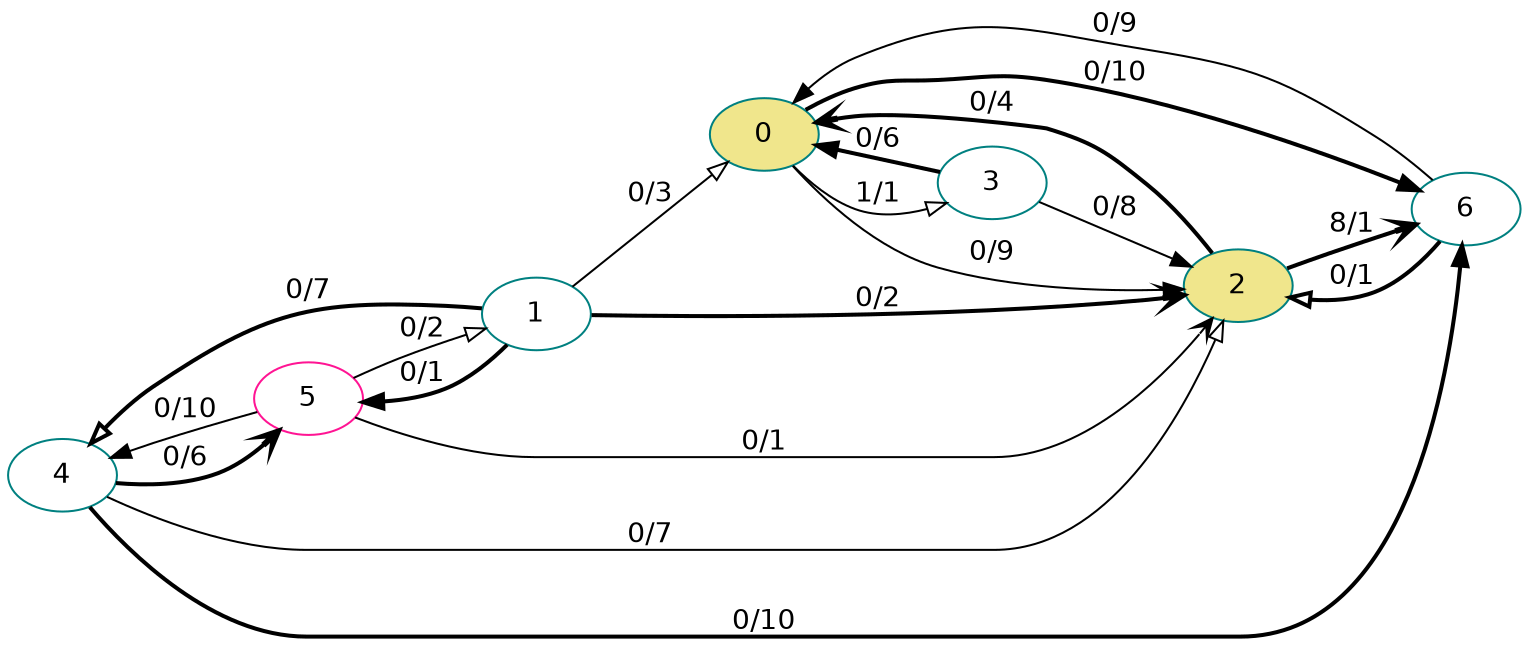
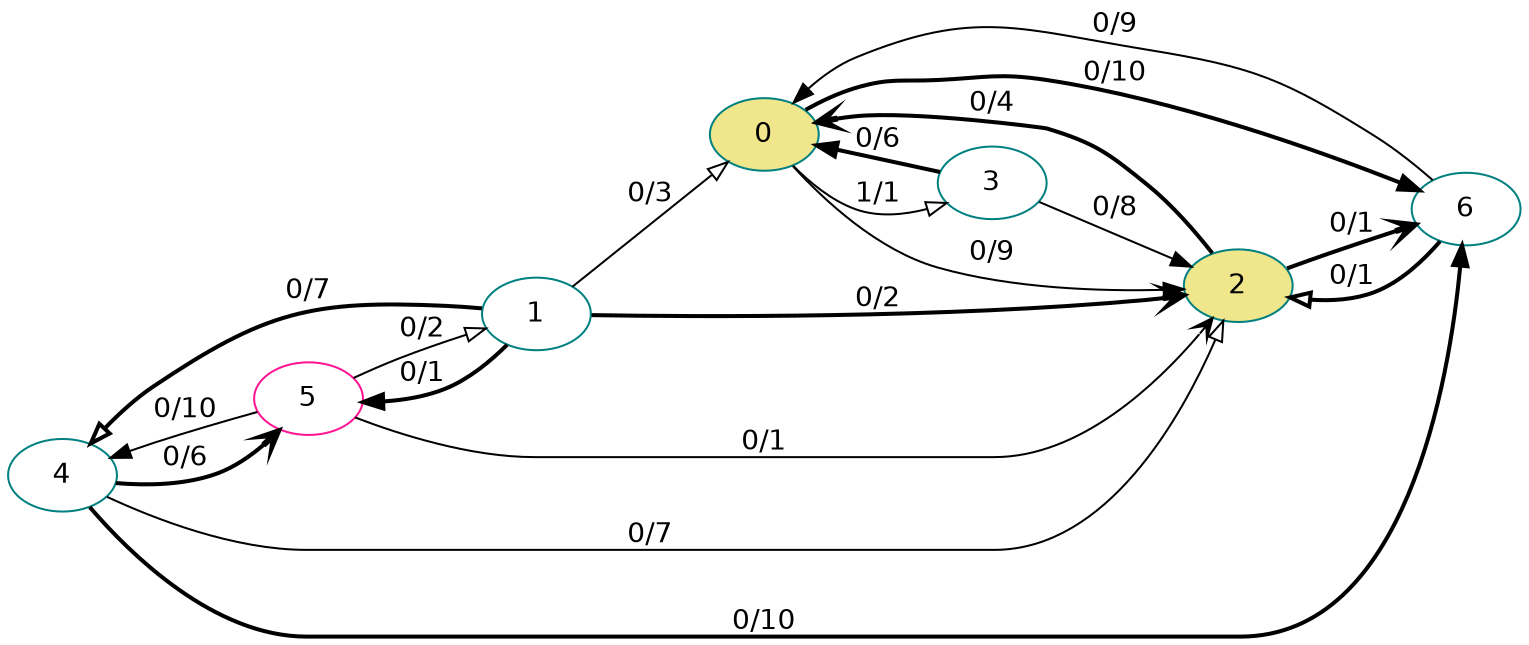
edge "2" -> "6": label "8/1" -> "0/1"
